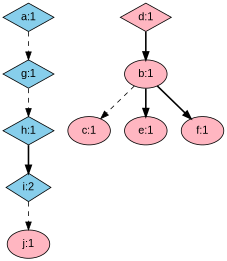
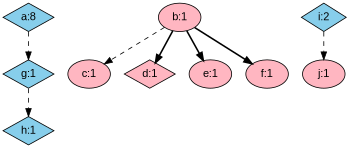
node "a:1": label "a:1" -> "a:8"
edge "d:1" -> "b:1": reversed
edge "h:1" -> "i:2": removed
